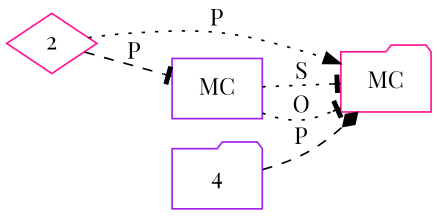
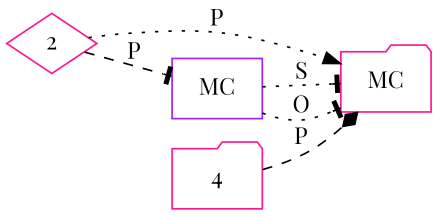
node "4": color purple -> deeppink
